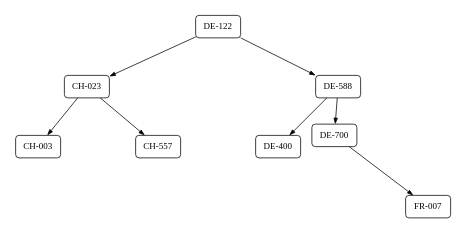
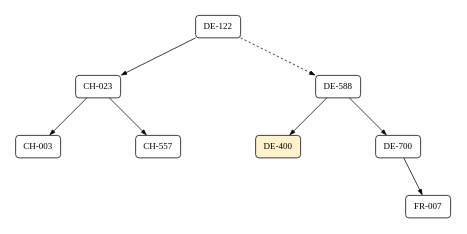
edge "DE-122" -> "DE-588": style solid -> dashed
node "CH-023": moved (87, 87) -> (98, 87)
node "DE-700": moved (334, 135) -> (398, 147)
node "DE-400": fillcolor #ffffff -> #fff2cc
